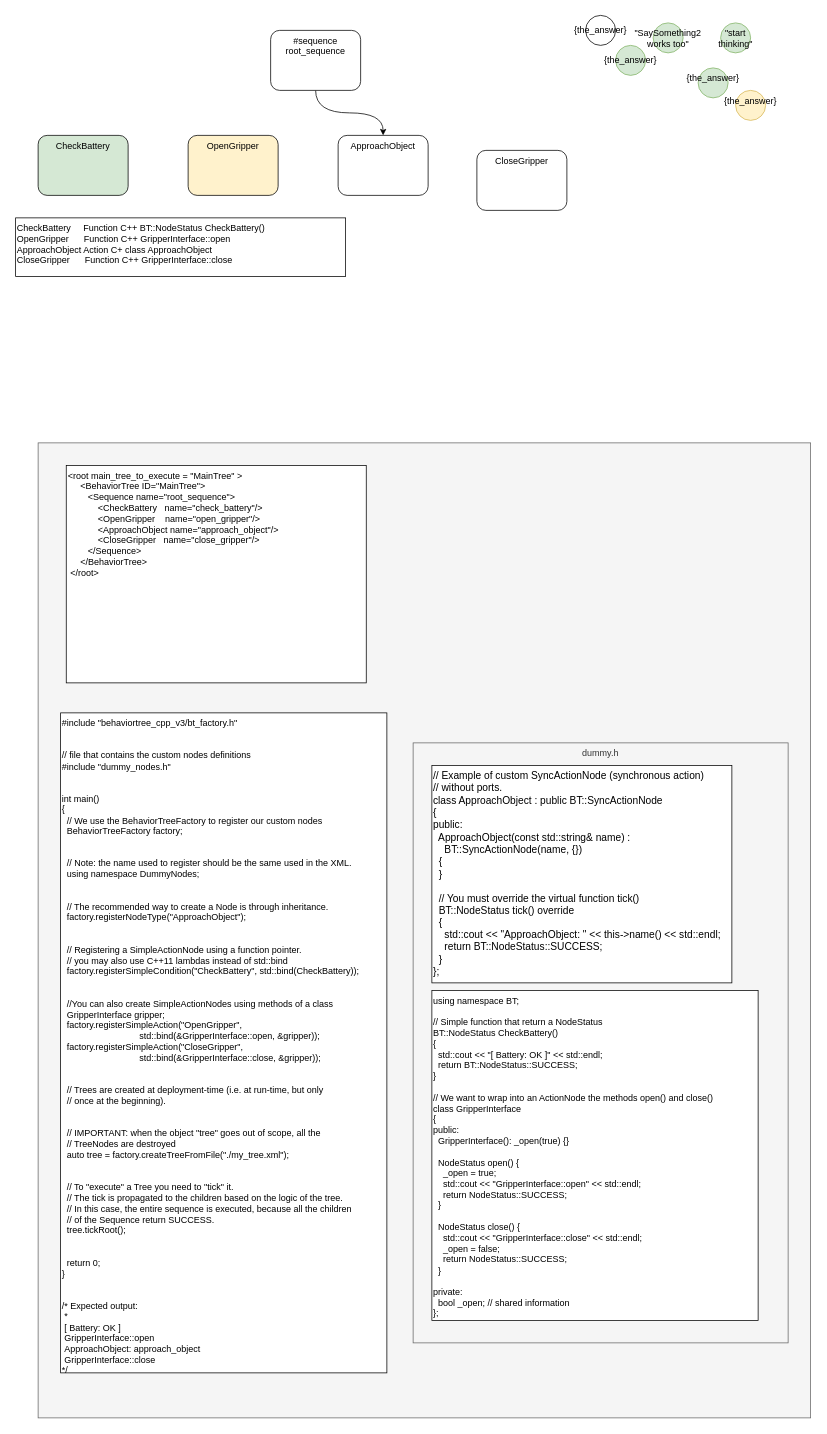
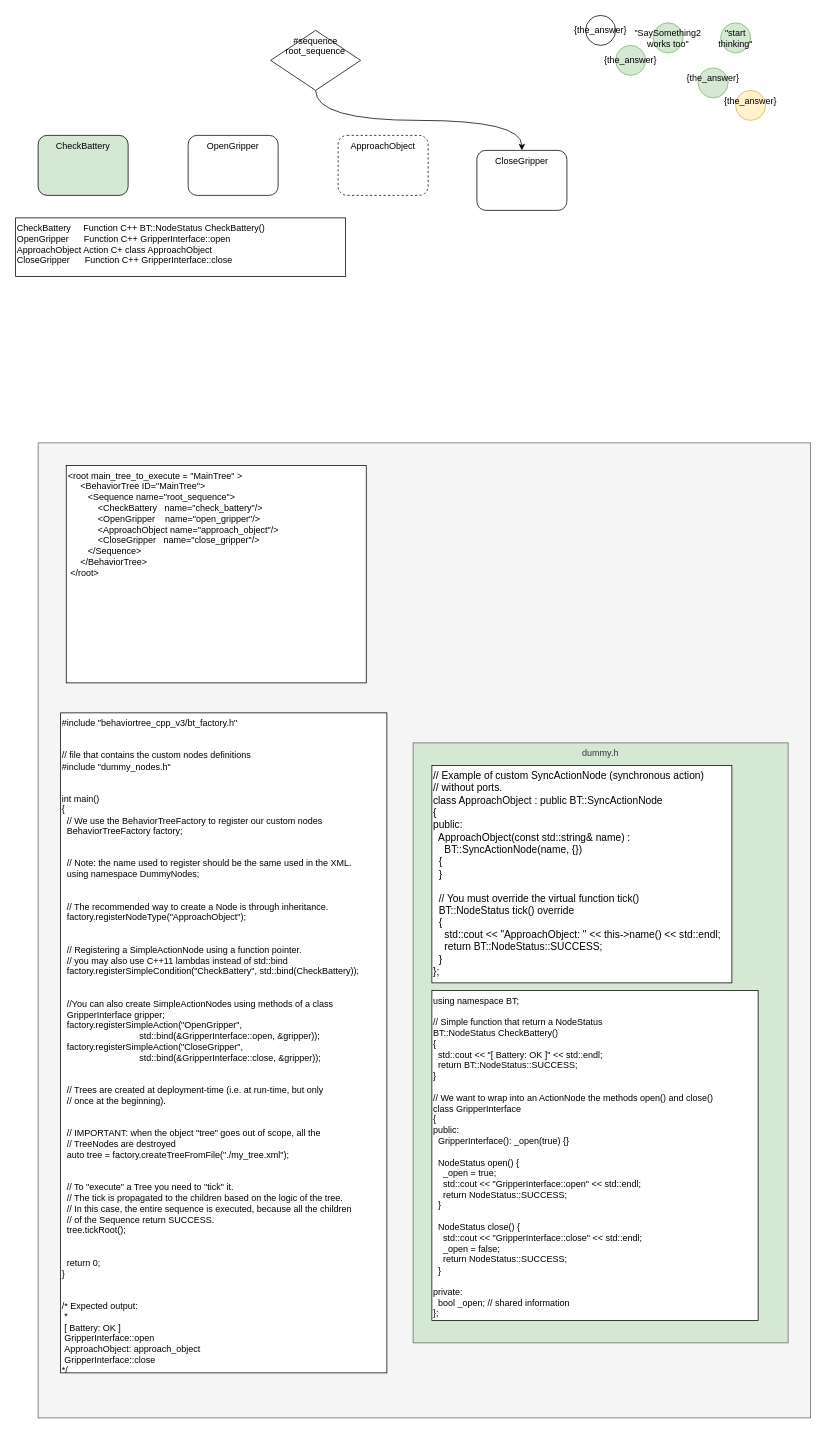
node "#sequence root_sequence": shape rounded rectangle -> diamond
edge "#sequence root_sequence" -> "ApproachObject": now "#sequence root_sequence" -> "CloseGripper"
node "OpenGripper": fillcolor #fff2cc -> #ffffff
node "ApproachObject": style solid -> dashed
node "dummy.h": fillcolor #f5f5f5 -> #d5e8d4
